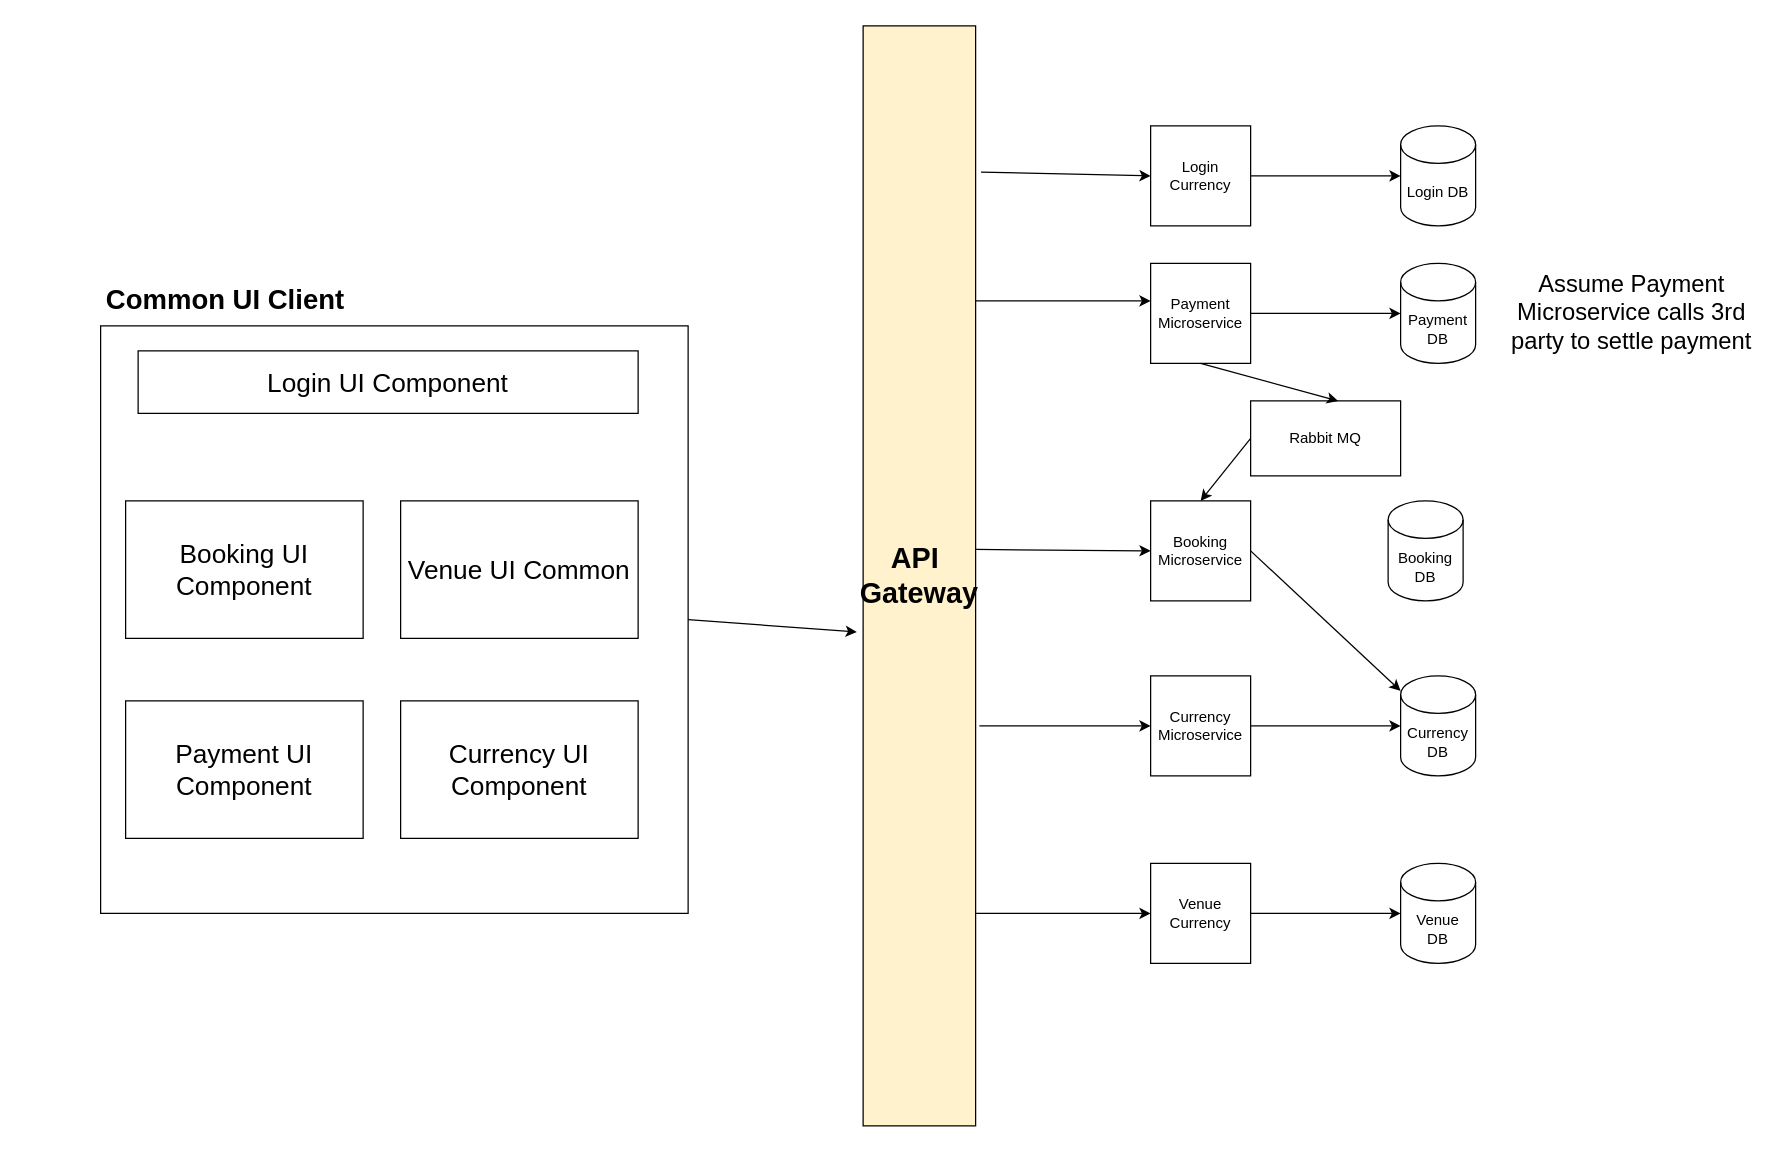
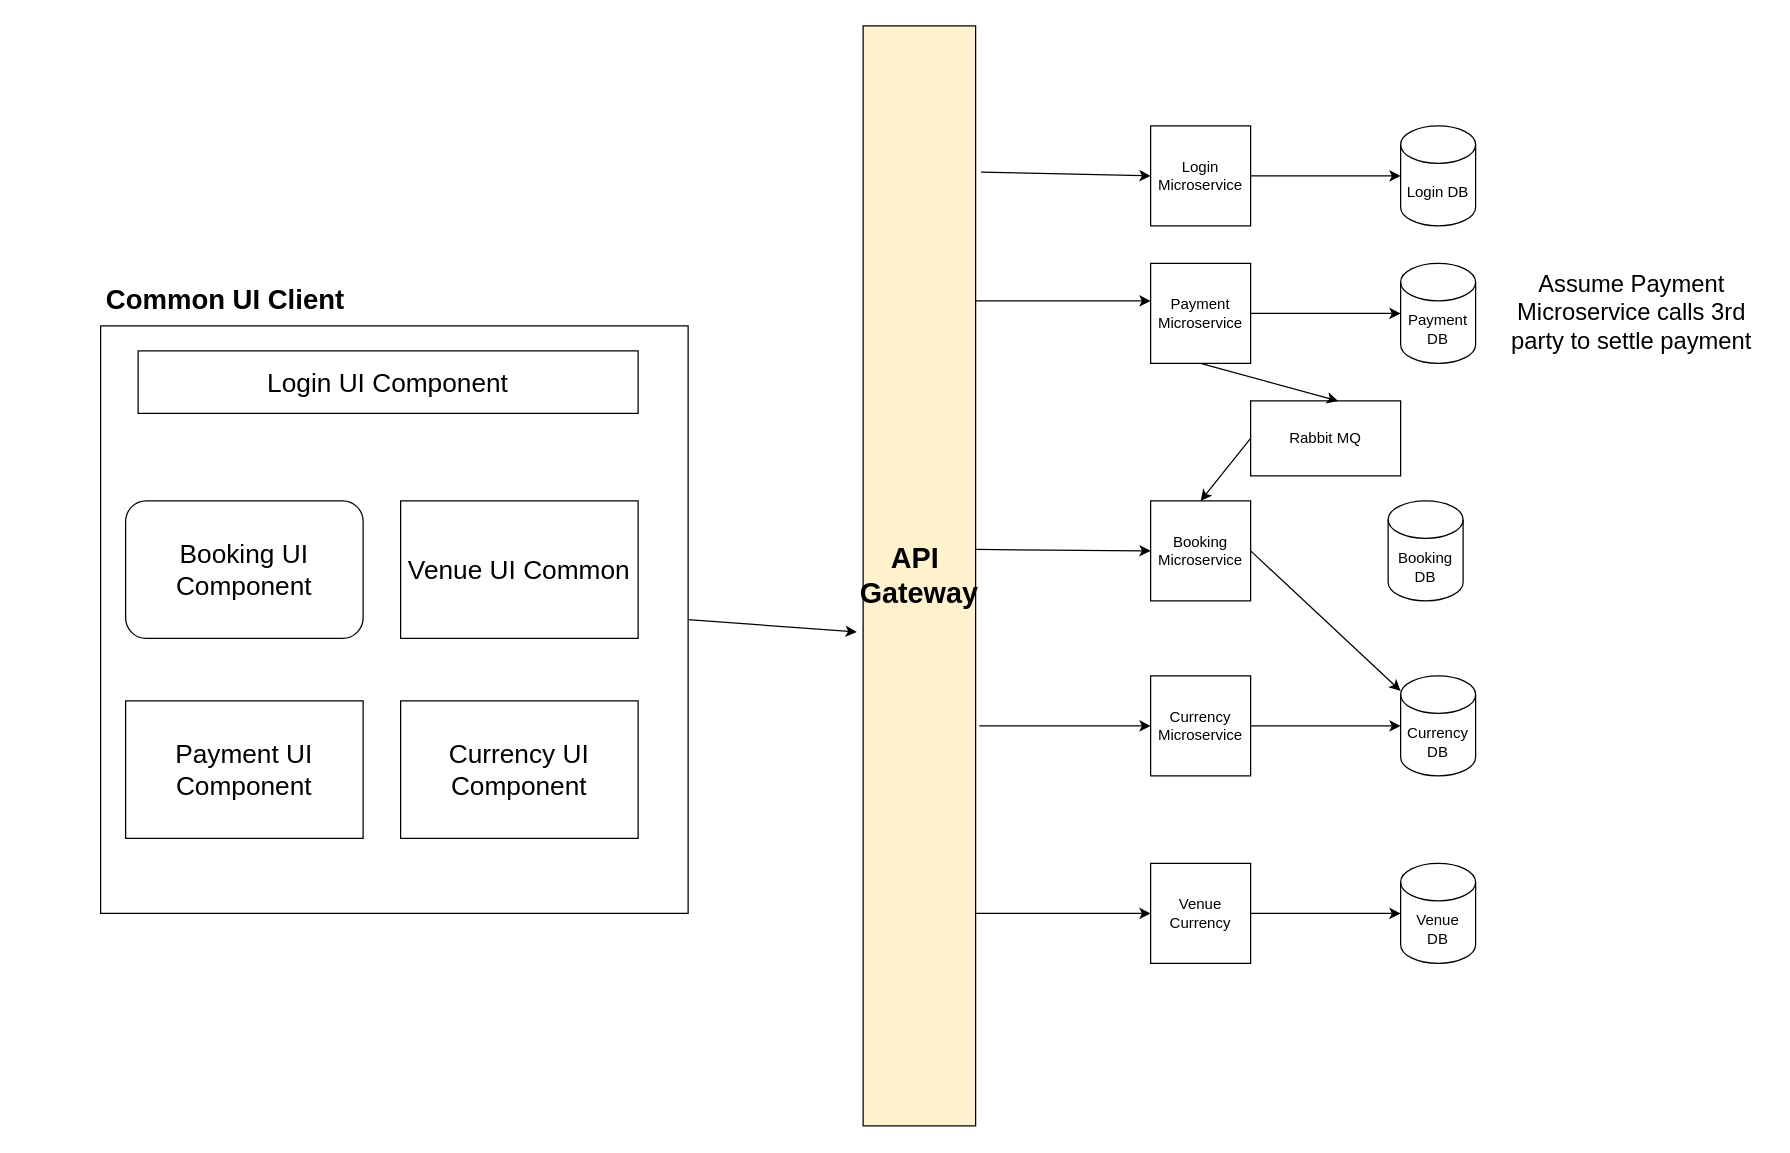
node "Login Currency": label "Login Currency" -> "Login Microservice"
node "Booking UI Component": shape rectangle -> rounded rectangle
